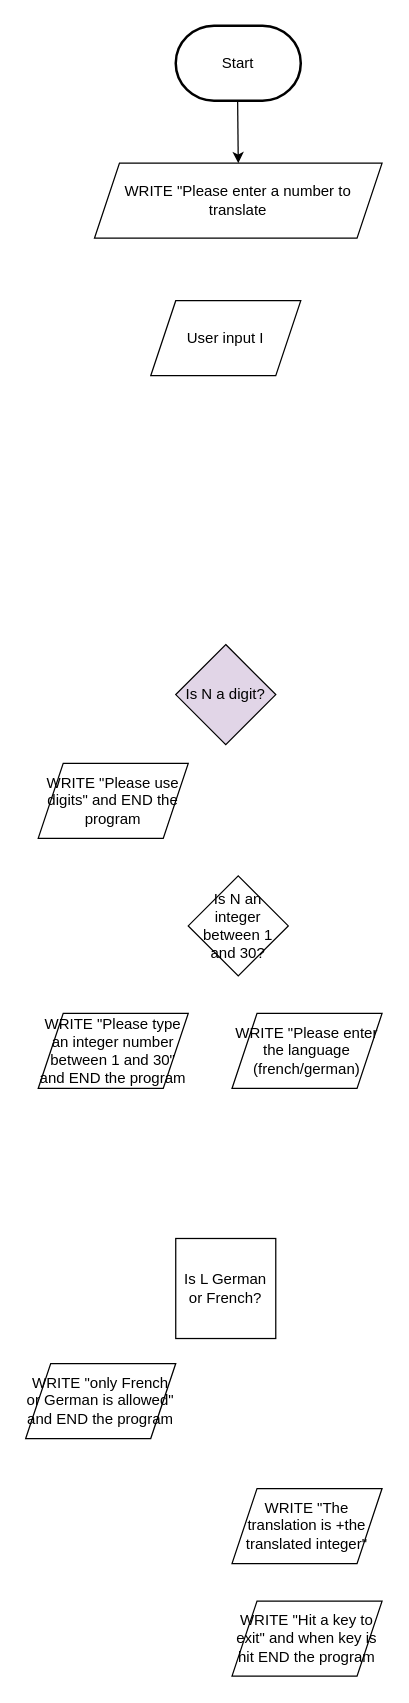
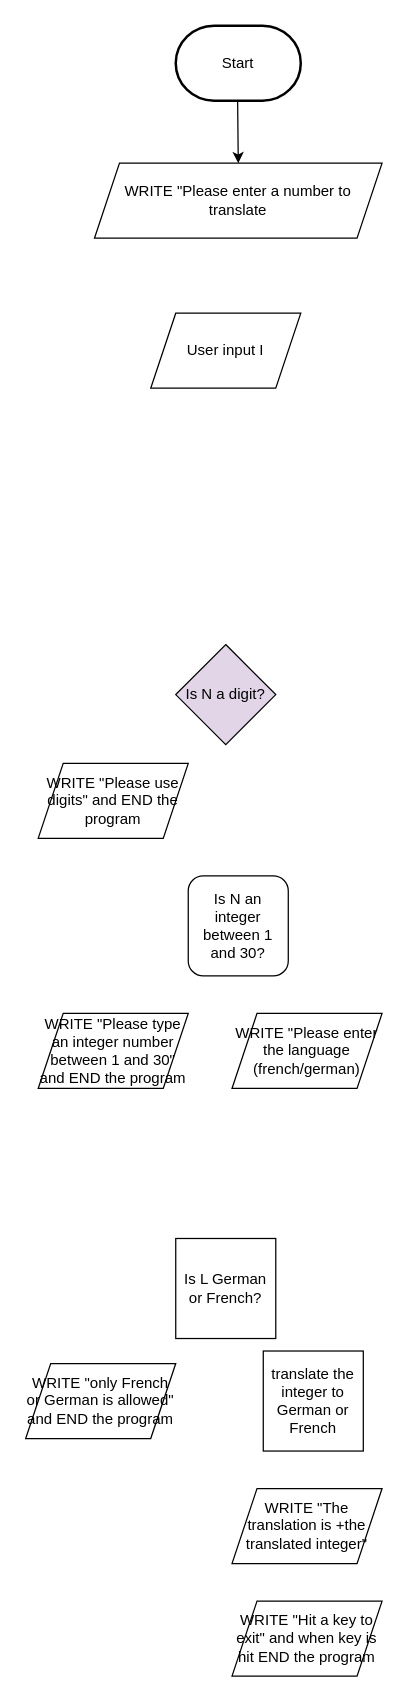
node "User input I": moved (226, 338) -> (226, 351)
node "Is N an integer between 1 and 30?": shape diamond -> rounded rectangle
node "translate the integer to German or French": added
